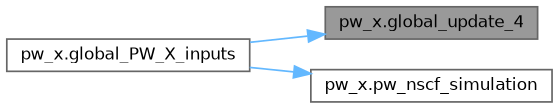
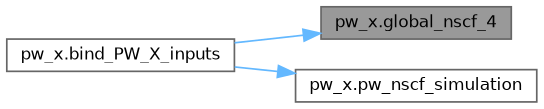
node "pw_x.global_update_4": label "pw_x.global_update_4" -> "pw_x.global_nscf_4"
node "pw_x.global_PW_X_inputs": label "pw_x.global_PW_X_inputs" -> "pw_x.bind_PW_X_inputs"
